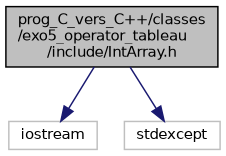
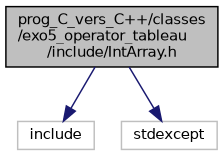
node "iostream": label "iostream" -> "include"
